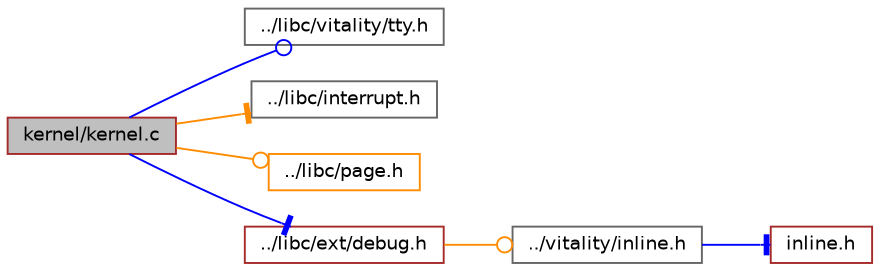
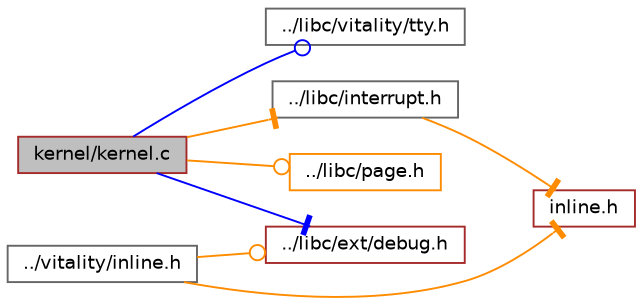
edge "../libc/interrupt.h" -> "inline.h": added
edge "../libc/ext/debug.h" -> "../vitality/inline.h": reversed
edge "../vitality/inline.h" -> "inline.h": color blue -> darkorange
